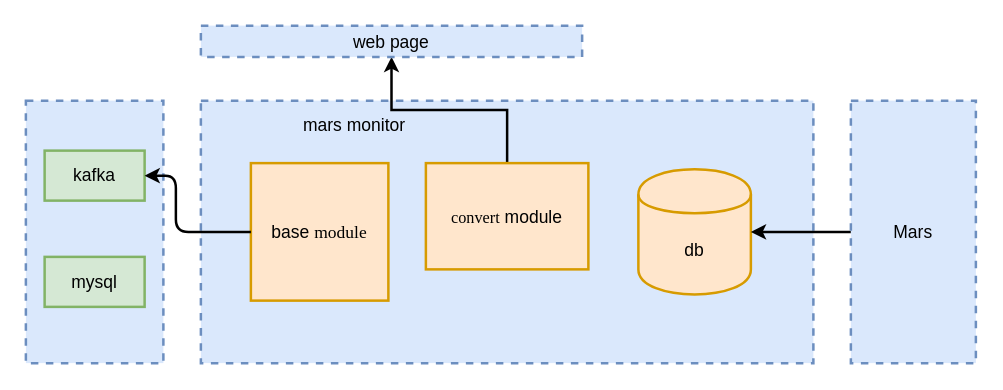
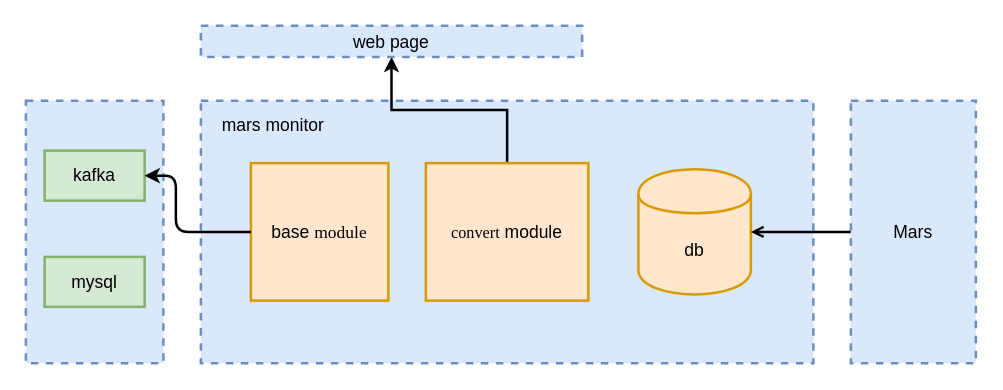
node "mars monitor": moved (354, 126) -> (273, 126)
node "convert module": size 163x106 -> 163x138
edge "Mars" -> "db": arrowhead classic -> open
